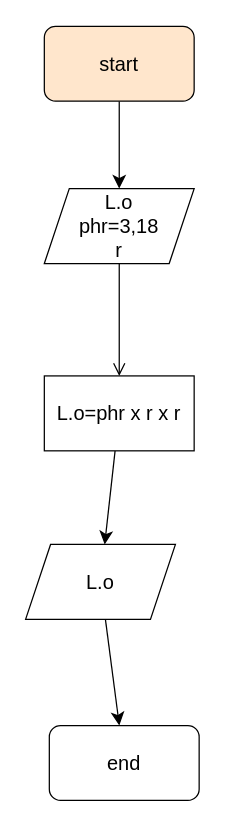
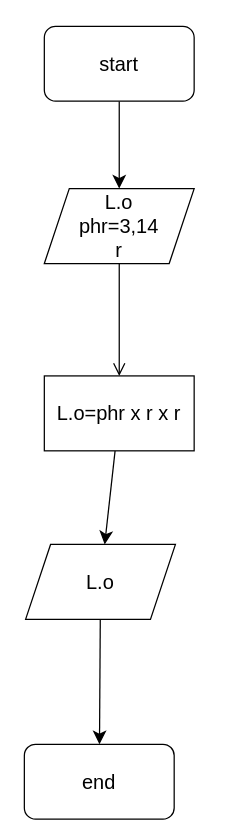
node "start": fillcolor #ffe6cc -> #ffffff
node "L.o phr=3,18 r": label "L.o phr=3,18 r" -> "L.o phr=3,14 r"
node "end": moved (124, 763) -> (99, 782)
